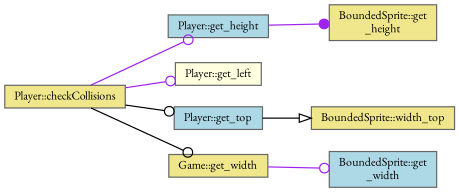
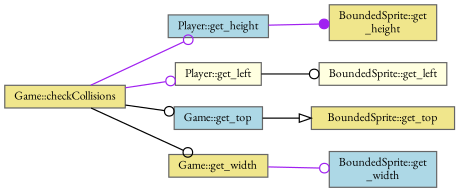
node "BoundedSprite::get_left": added
node "Player::checkCollisions": label "Player::checkCollisions" -> "Game::checkCollisions"
node "Player::get_top": label "Player::get_top" -> "Game::get_top"
node "BoundedSprite::width_top": label "BoundedSprite::width_top" -> "BoundedSprite::get_top"
